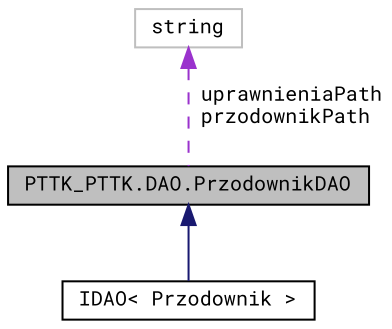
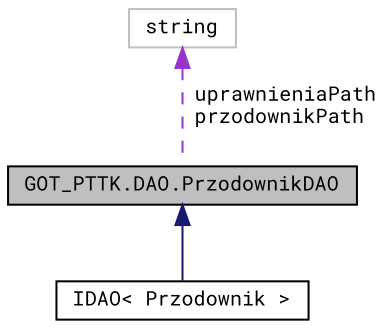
node "PTTK_PTTK.DAO.PrzodownikDAO": label "PTTK_PTTK.DAO.PrzodownikDAO" -> "GOT_PTTK.DAO.PrzodownikDAO"
